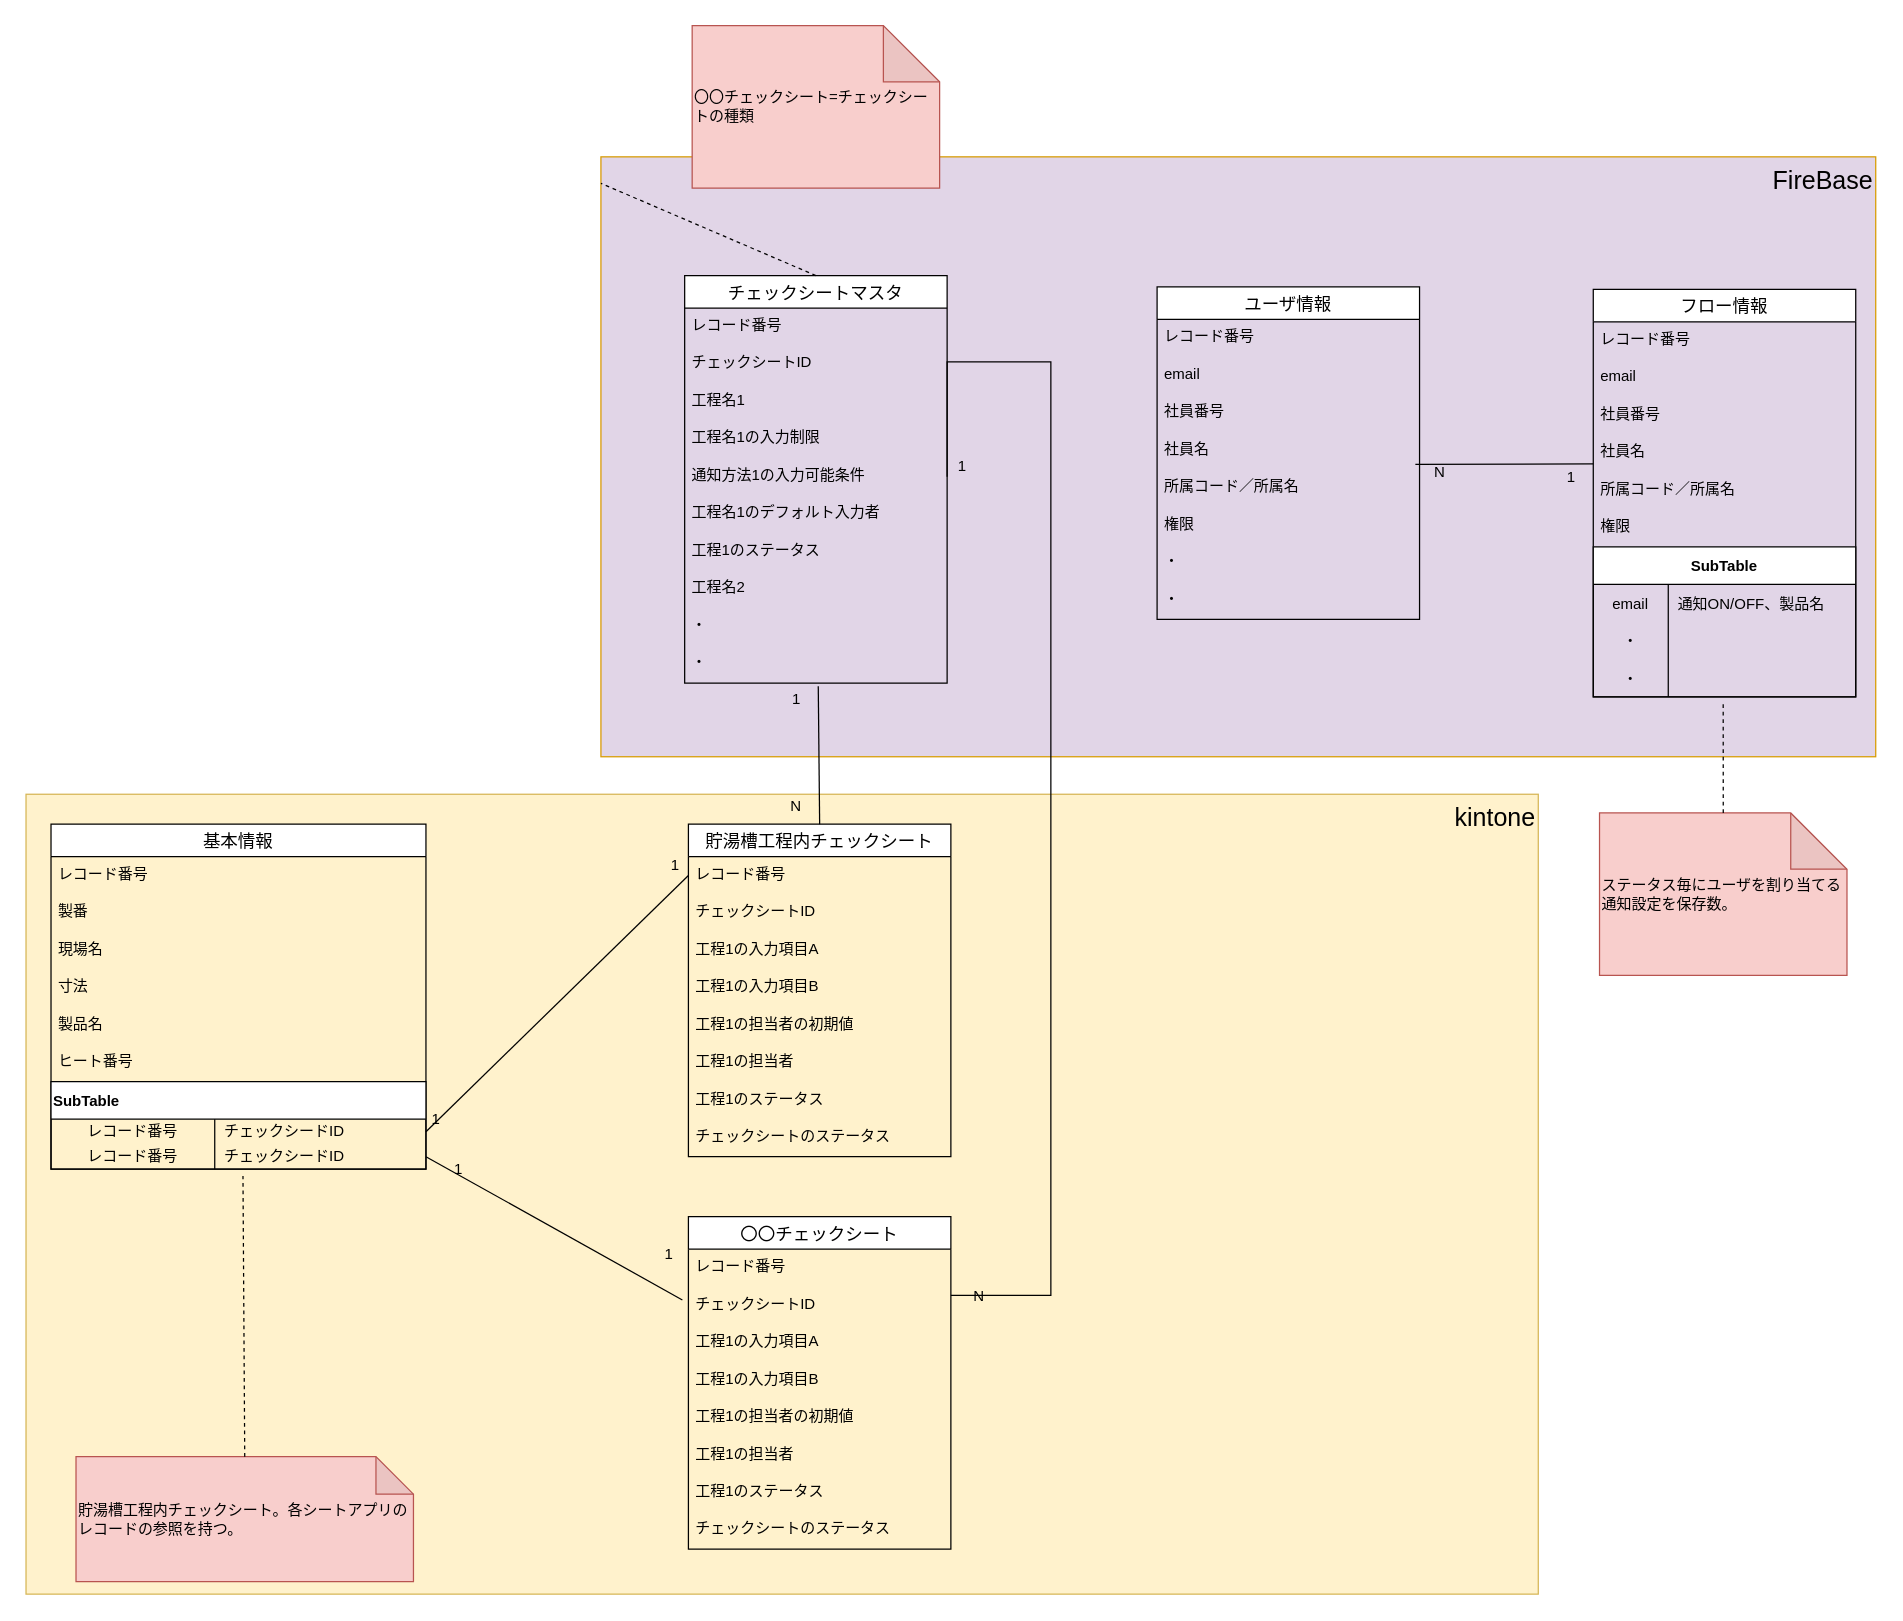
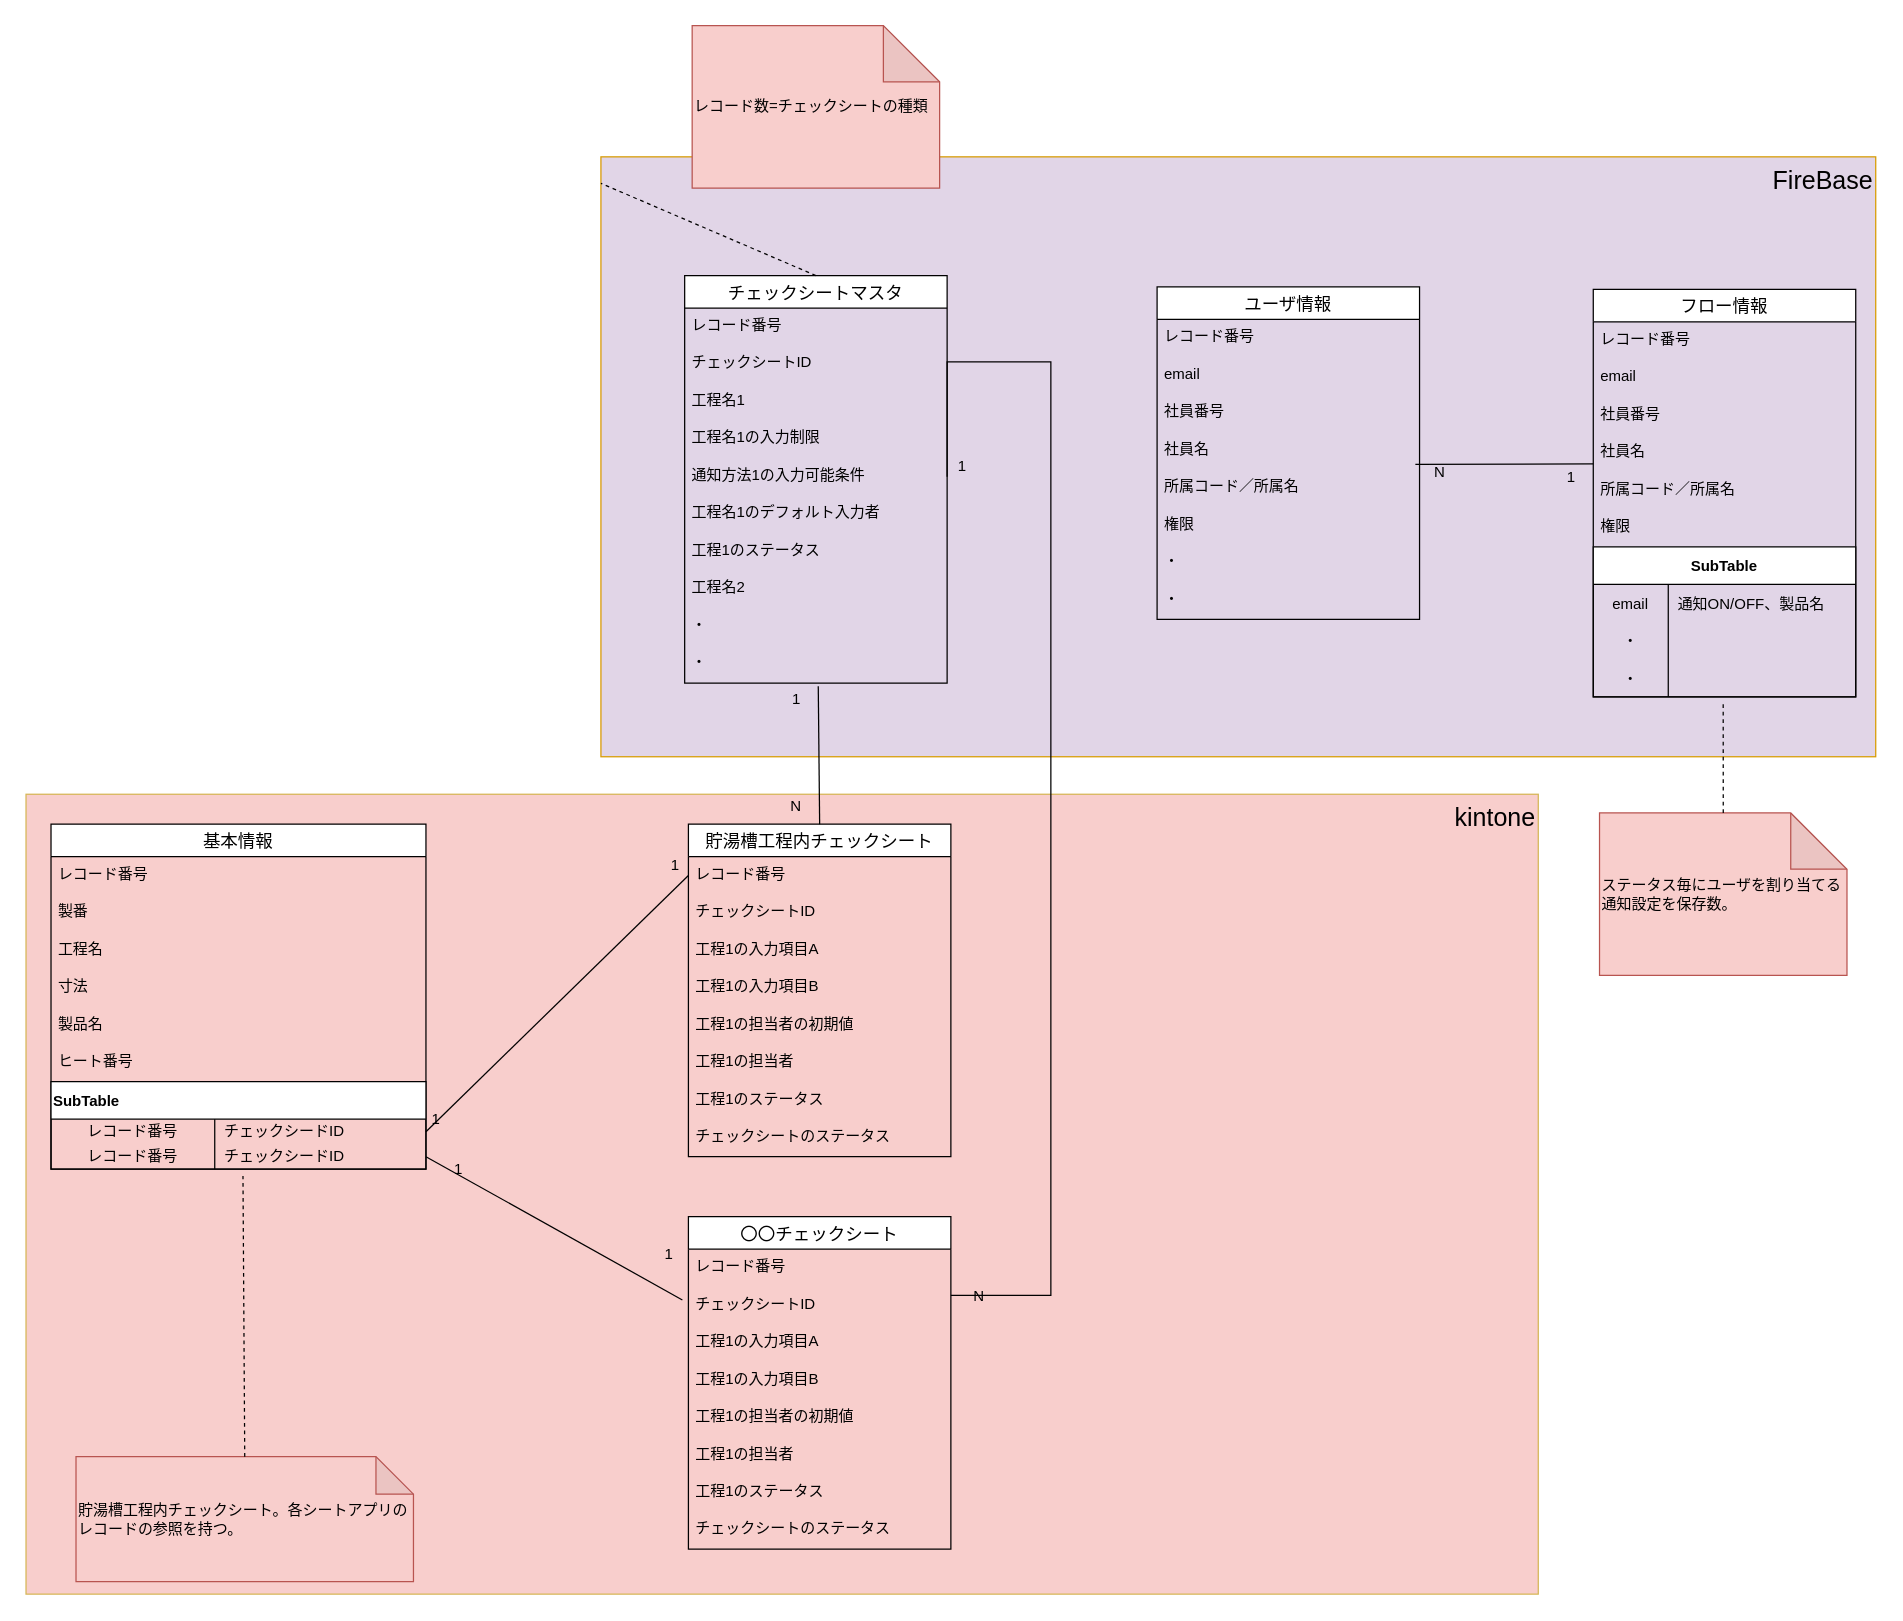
node "〇〇チェックシート=チェックシートの種類": label "〇〇チェックシート=チェックシートの種類" -> "レコード数=チェックシートの種類"
node "現場名": label "現場名" -> "工程名"
node "kintone": fillcolor #fff2cc -> #f8cecc
